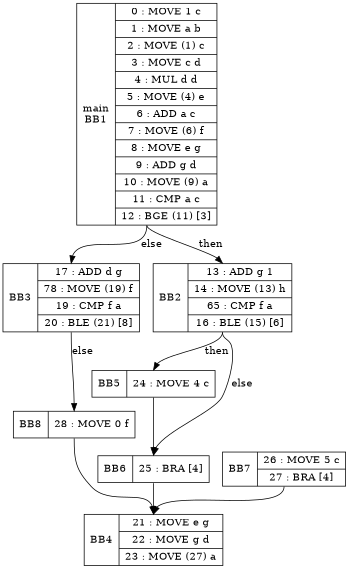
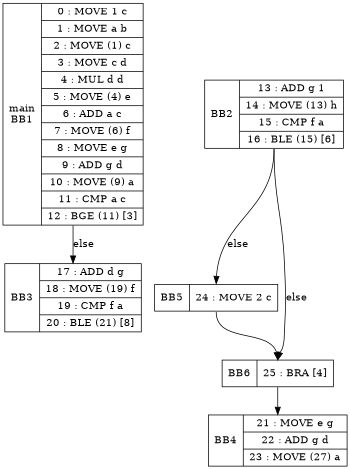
edge "main" -> "BB2": removed, label "then"
node "BB3": text "78 : MOVE (19) f" -> "18 : MOVE (19) f"
node "BB2": text "65 : CMP f a" -> "15 : CMP f a"
edge "BB2" -> "BB5": label "then" -> "else"
node "BB5": text "24 : MOVE 4 c" -> "24 : MOVE 2 c"
node "BB8": removed
node "BB7": removed
node "BB4": text "22 : MOVE g d" -> "22 : ADD g d"
